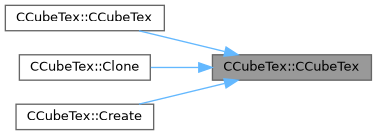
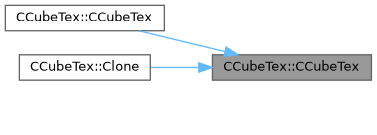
node "CCubeTex::Create": removed
